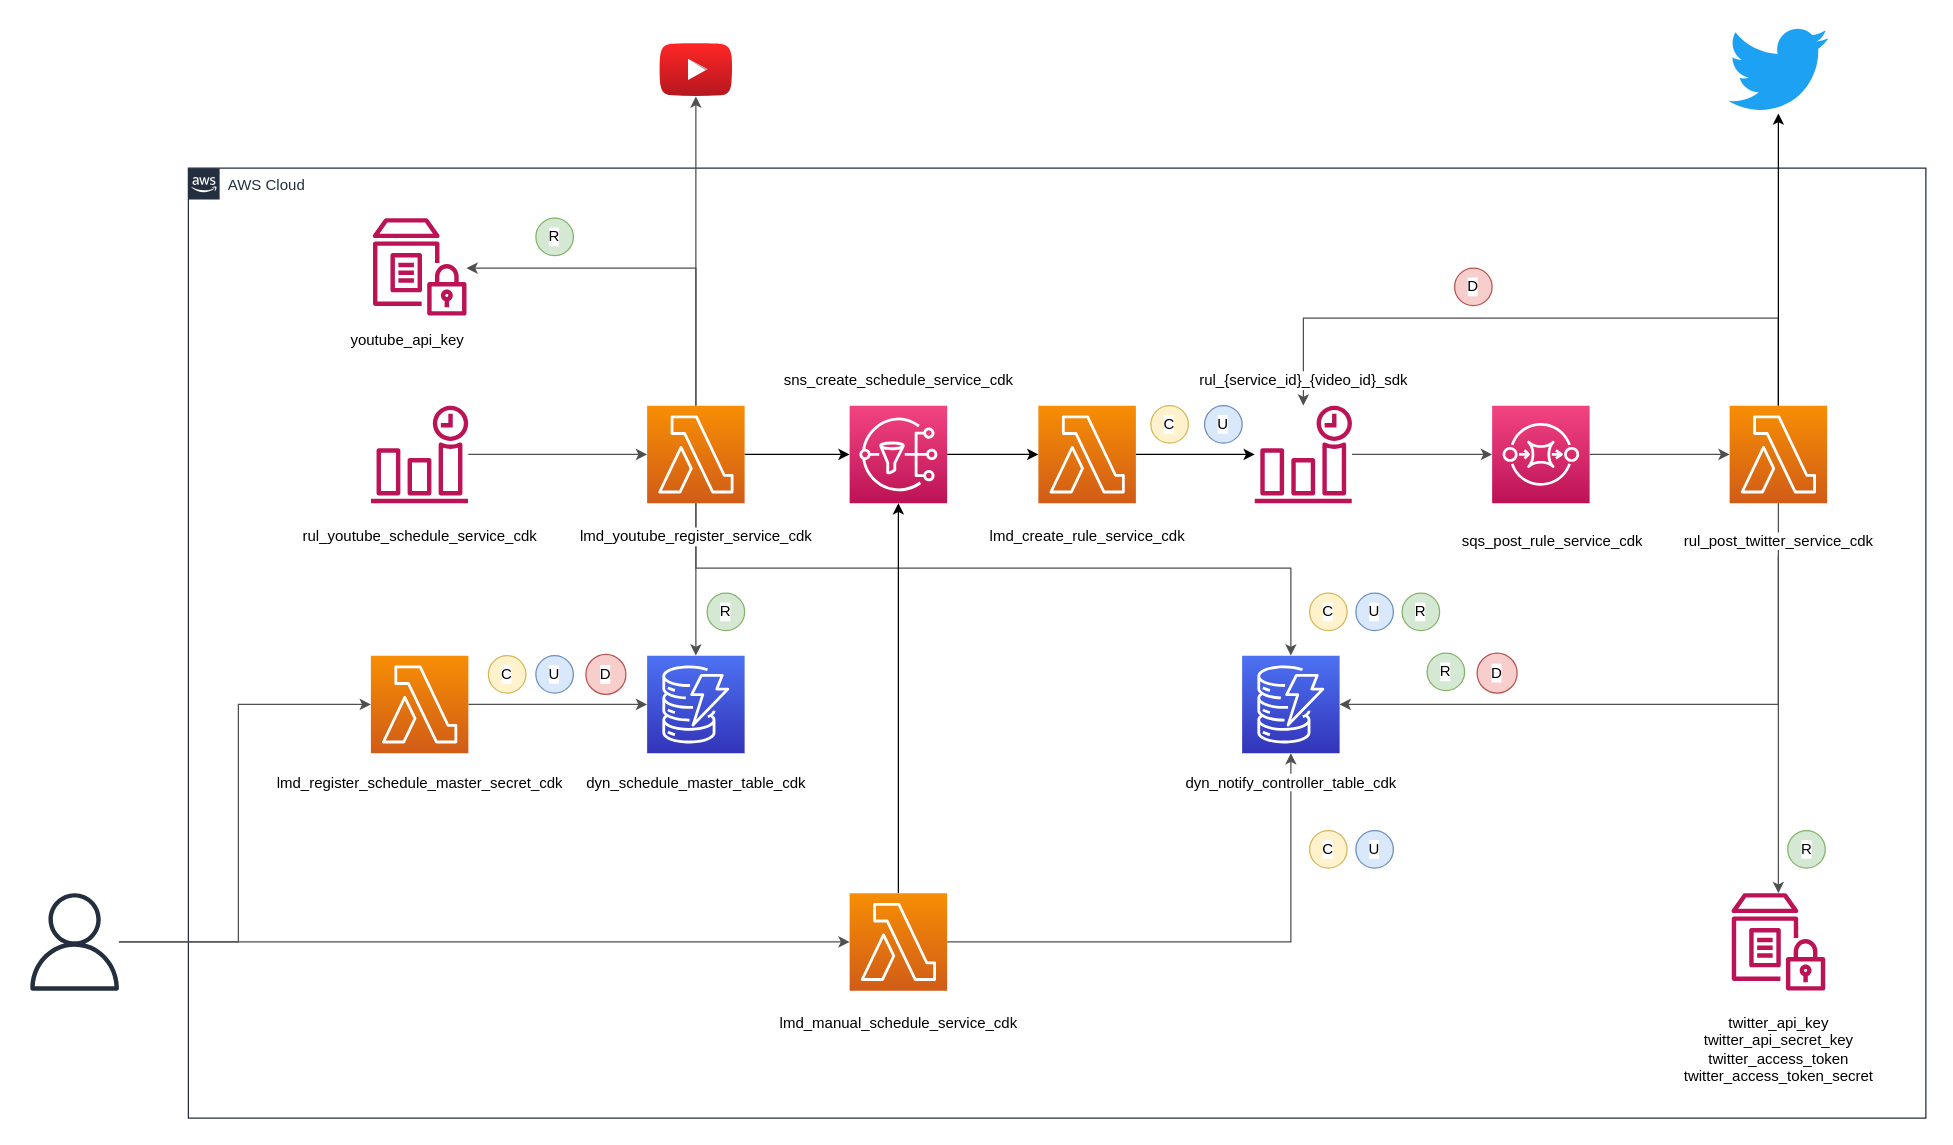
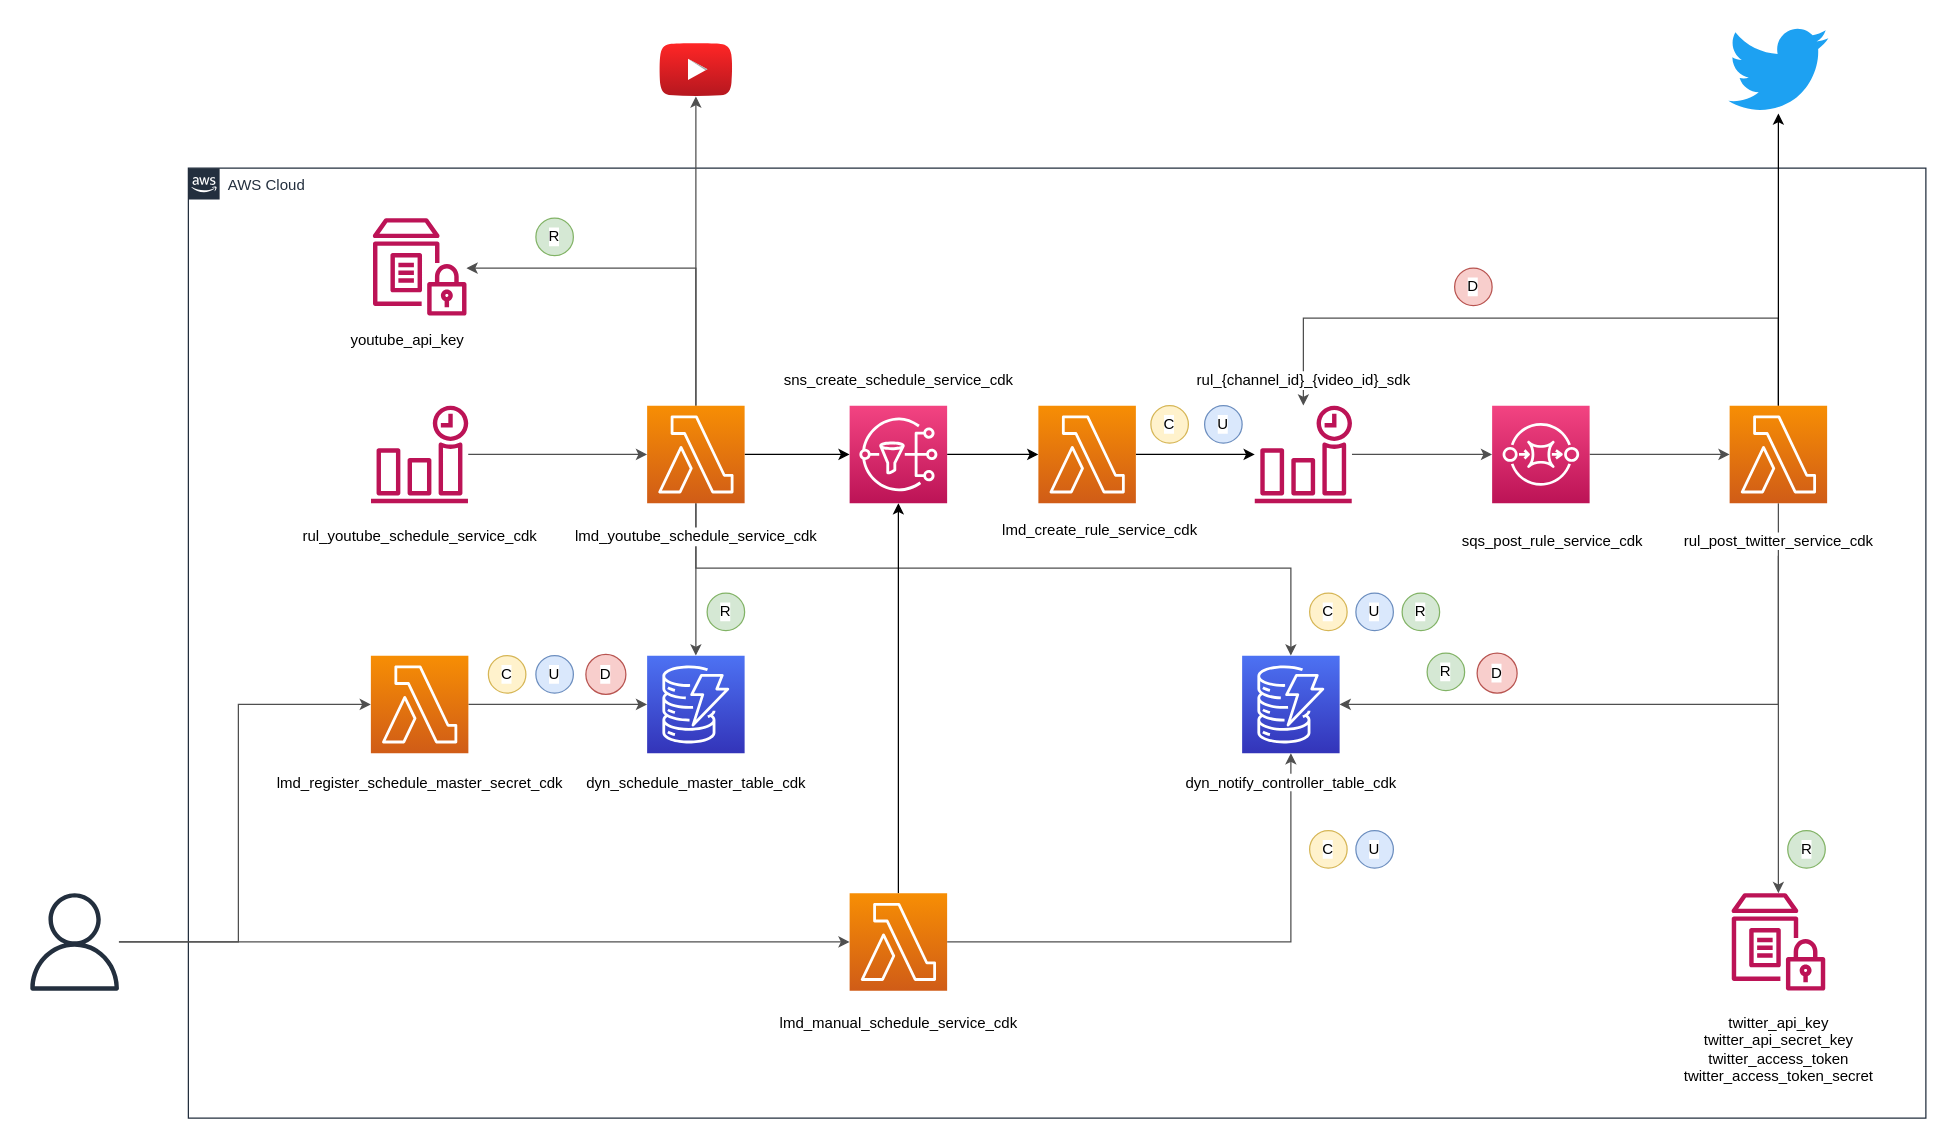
node "rul_{service_id}_{video_id}_sdk": label "rul_{service_id}_{video_id}_sdk" -> "rul_{channel_id}_{video_id}_sdk"
node "lmd_youtube_register_service_cdk": label "lmd_youtube_register_service_cdk" -> "lmd_youtube_schedule_service_cdk"
node "lmd_create_rule_service_cdk": moved (1087, 537) -> (1099, 531)
